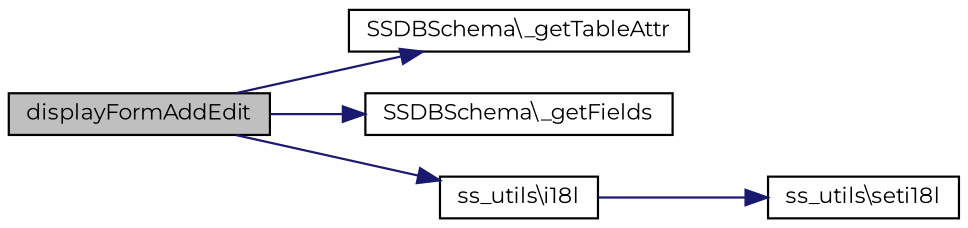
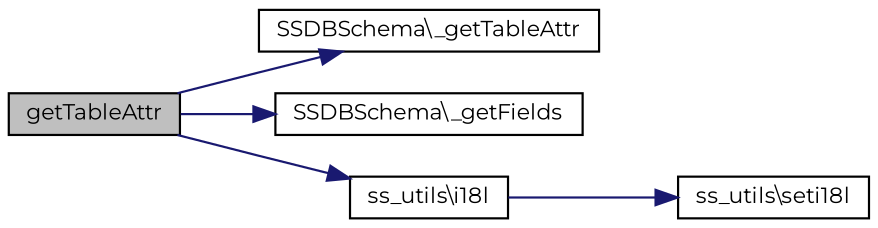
node "displayFormAddEdit": label "displayFormAddEdit" -> "getTableAttr"
